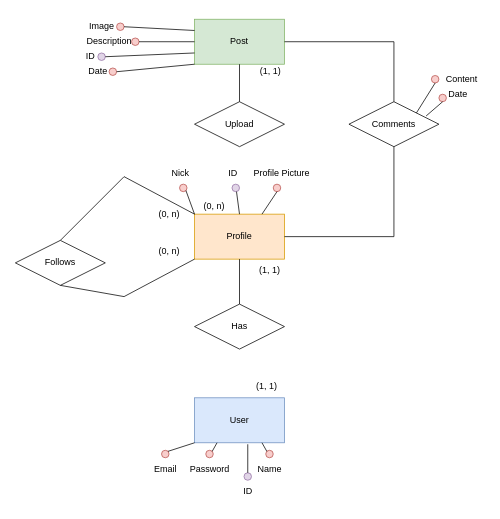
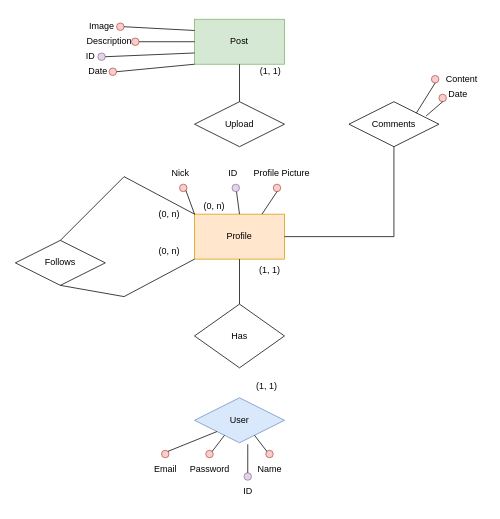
edge "Post" -- "Comments": removed
node "Has": size 90x45 -> 90x64
node "User": shape rectangle -> diamond
